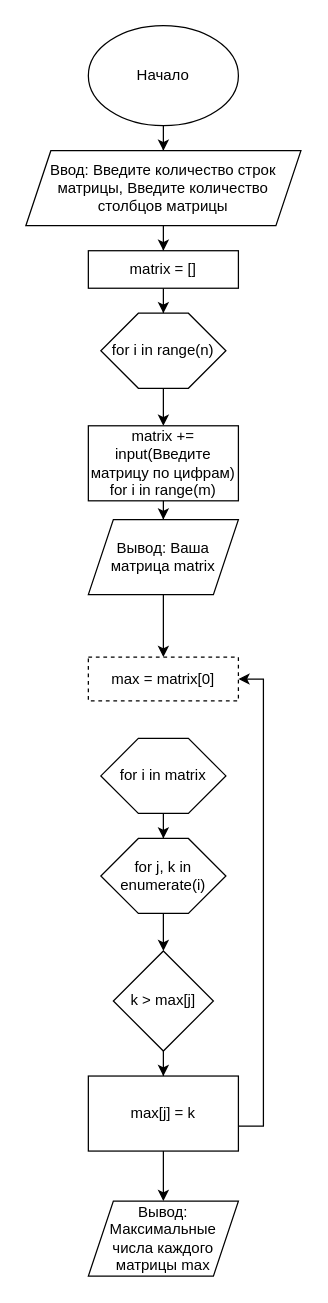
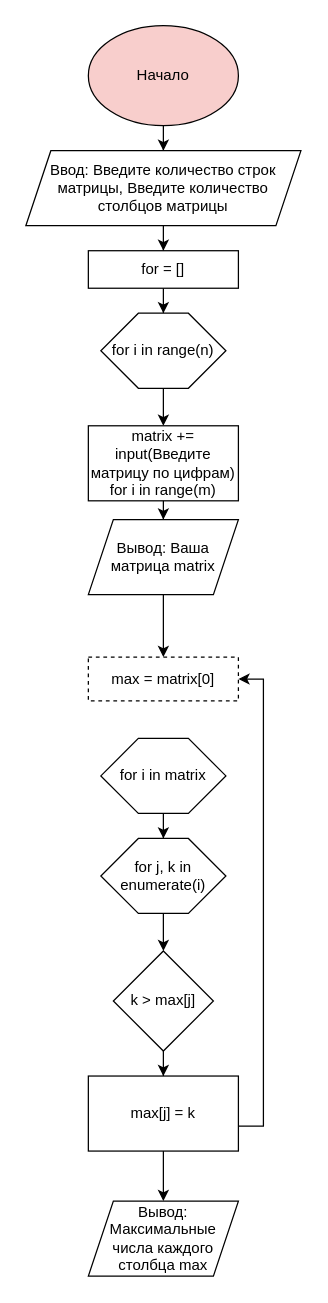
node "Начало": fillcolor #ffffff -> #f8cecc
node "matrix = []": label "matrix = []" -> "for = []"
node "Вывод: Максимальные числа каждого матрицы max": label "Вывод: Максимальные числа каждого матрицы max" -> "Вывод: Максимальные числа каждого столбца max"
